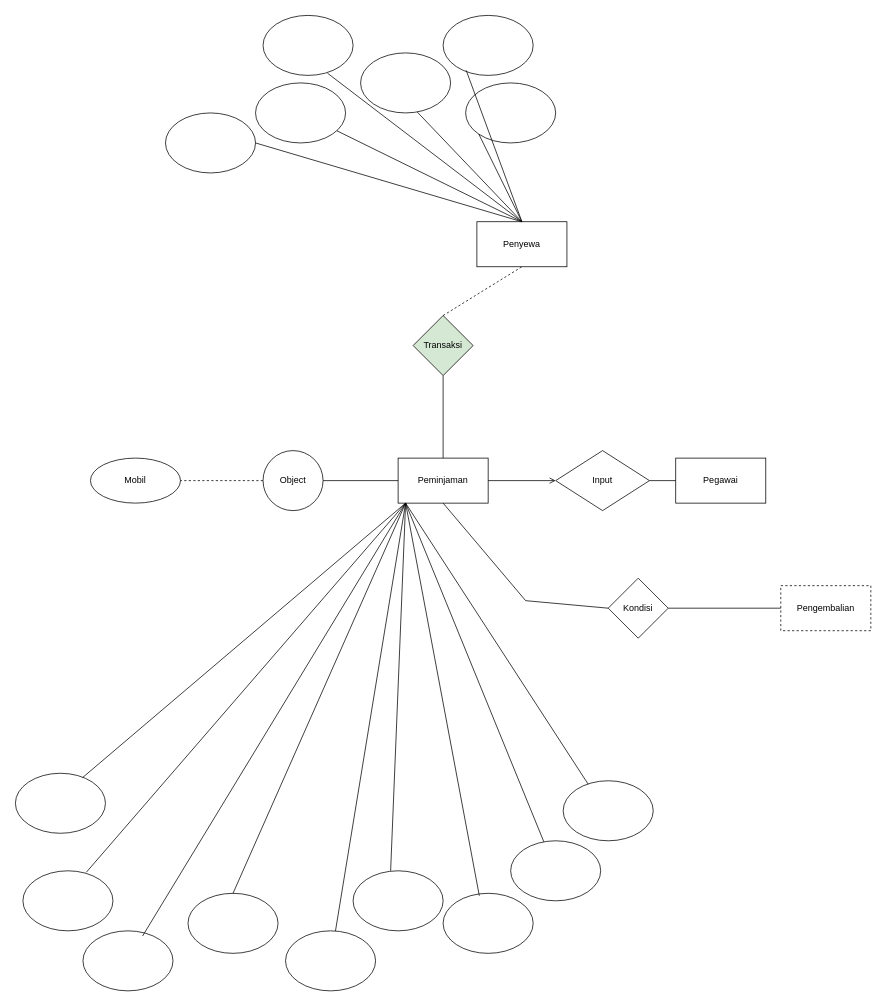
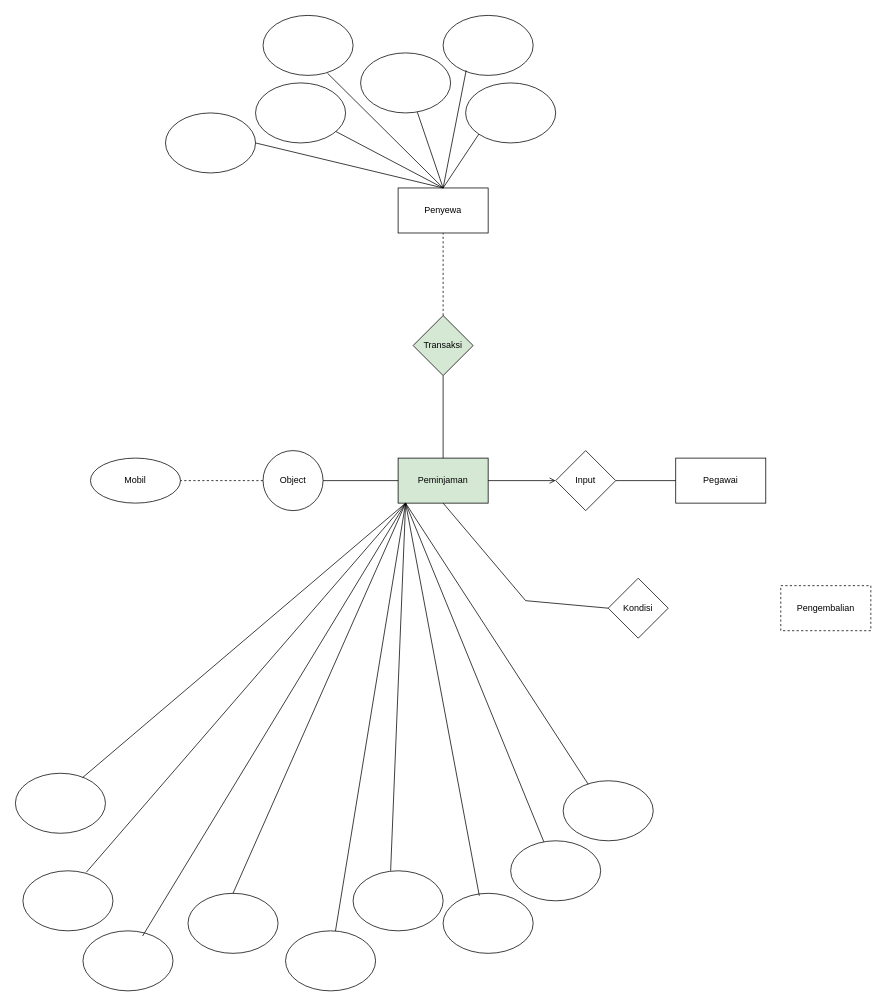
node "Penyewa": moved (522, 244) -> (443, 210)
node "Peminjaman": fillcolor #ffffff -> #d5e8d4
node "Input": size 94x60 -> 60x60
edge "Kondisi" -- "Pengembalian": removed
